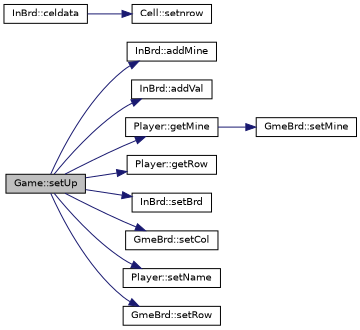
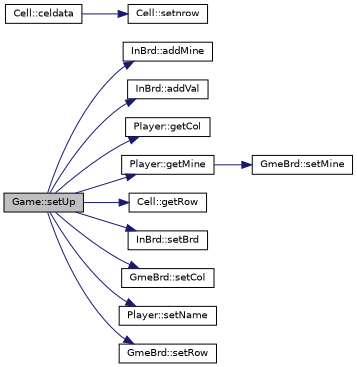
node "InBrd::celdata": label "InBrd::celdata" -> "Cell::celdata"
node "Player::getCol": added
node "Player::getRow": label "Player::getRow" -> "Cell::getRow"
